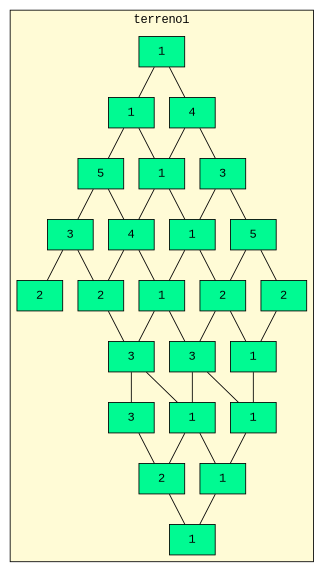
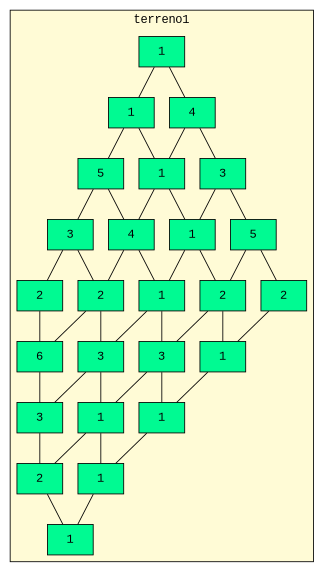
node "6": added
